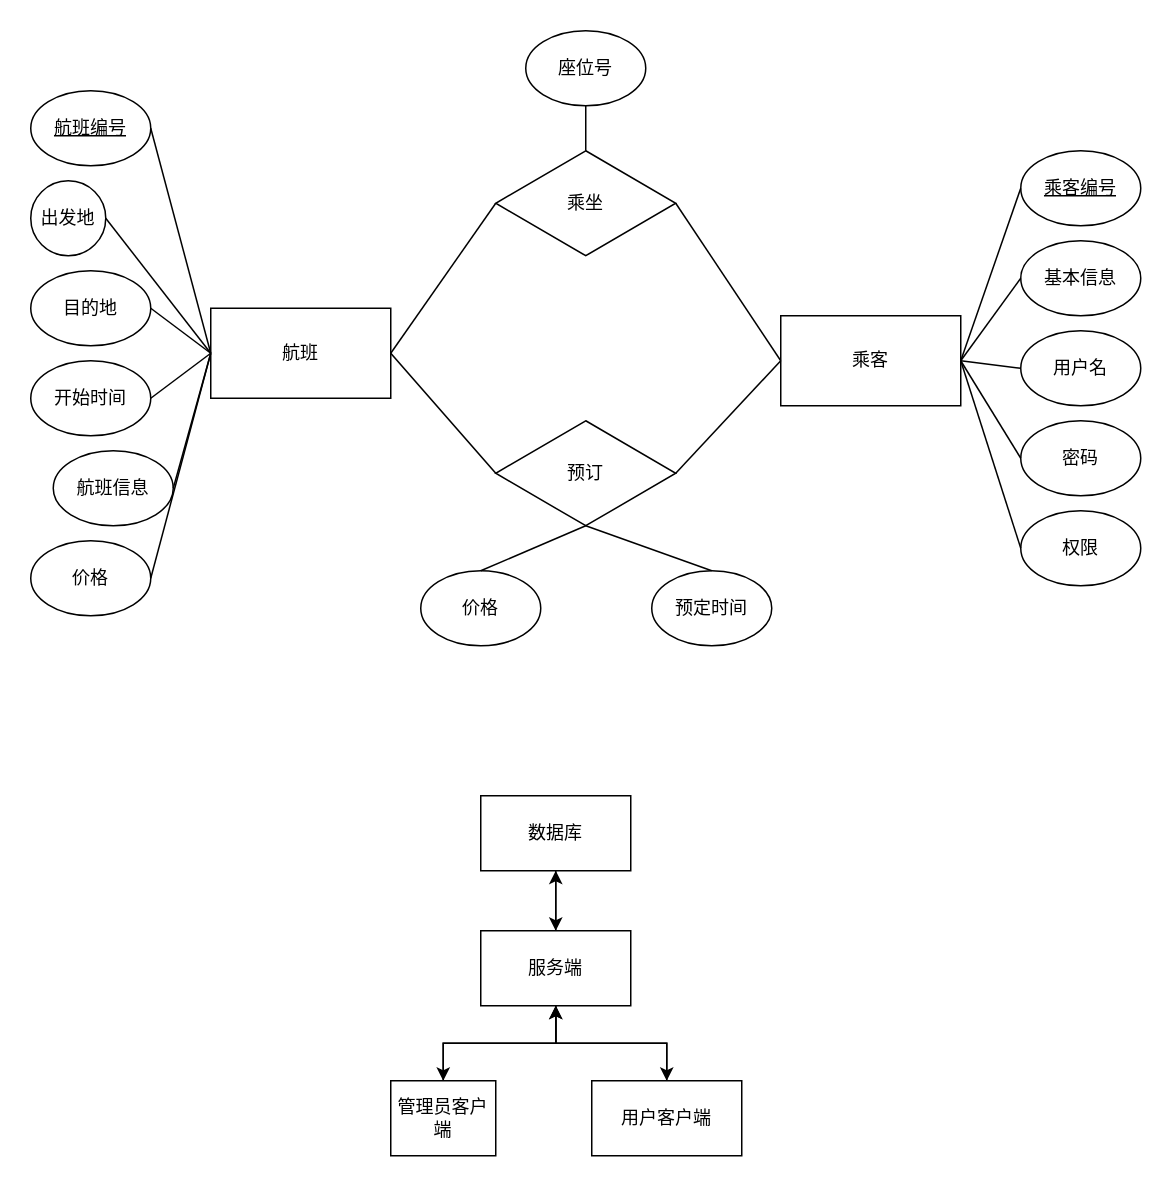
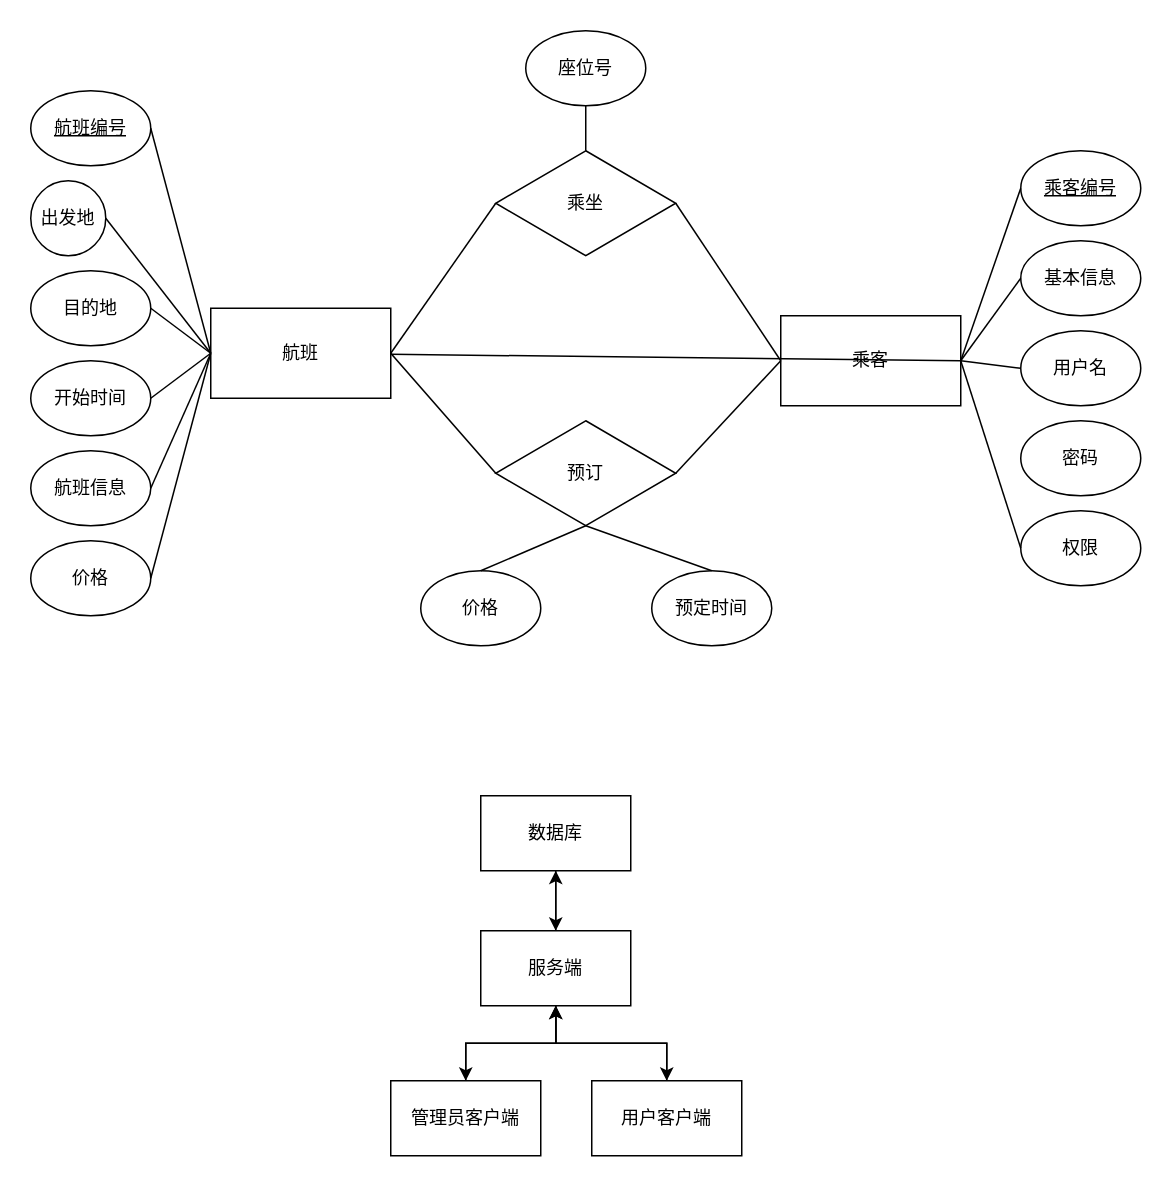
edge "乘客" -- "密码": now "乘客" -- "航班"
node "航班信息": moved (113, 488) -> (91, 488)
node "管理员客户端": size 105x75 -> 150x75
